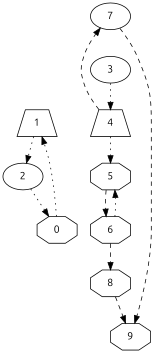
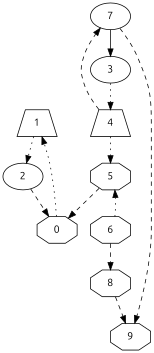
edge "7" -> "3": added
edge "2" -> "0": style dotted -> dashed
edge "5" -> "6": now "5" -> "0"
